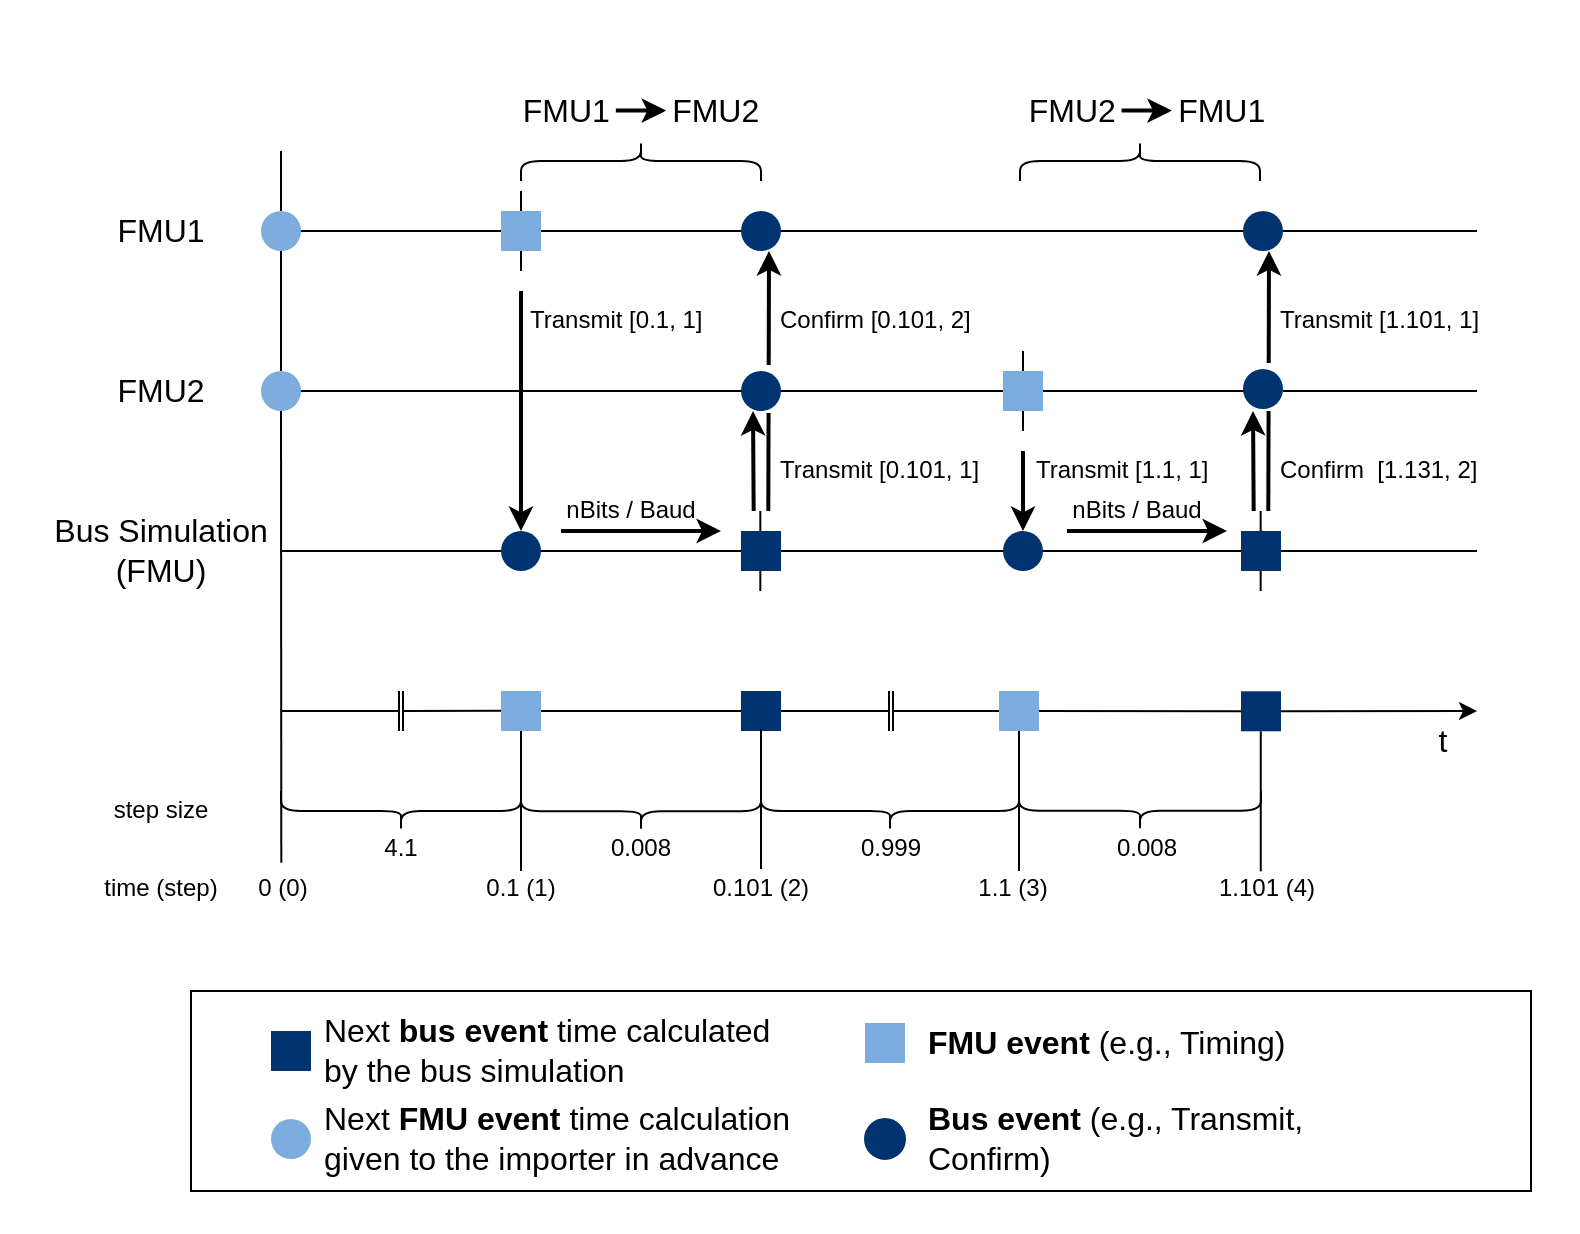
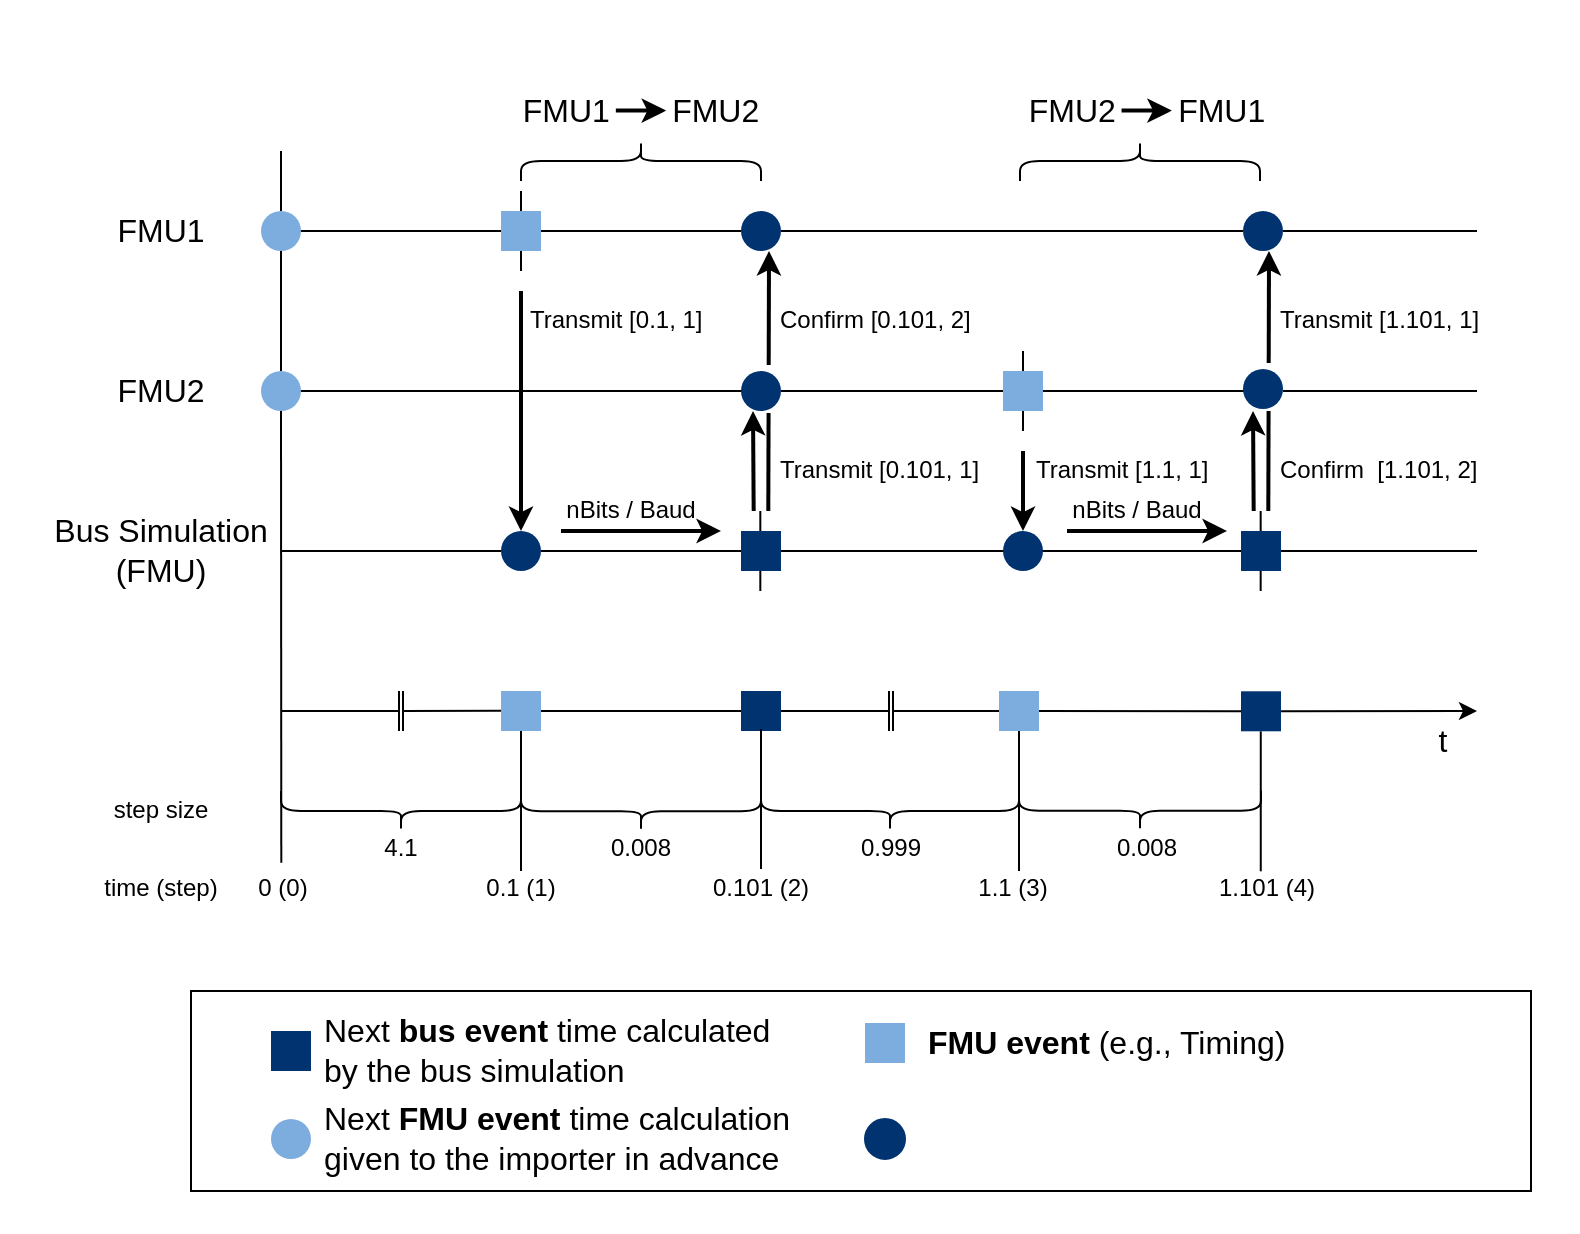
node "Confirm [1.131, 2]": label "Confirm [1.131, 2]" -> "Confirm [1.101, 2]"
node "Bus event (e.g., Transmit, Confirm)": removed
